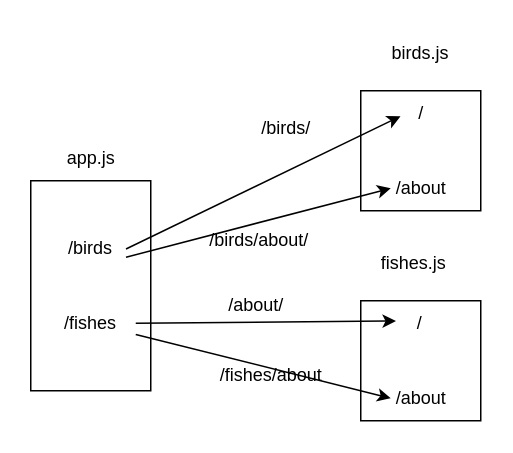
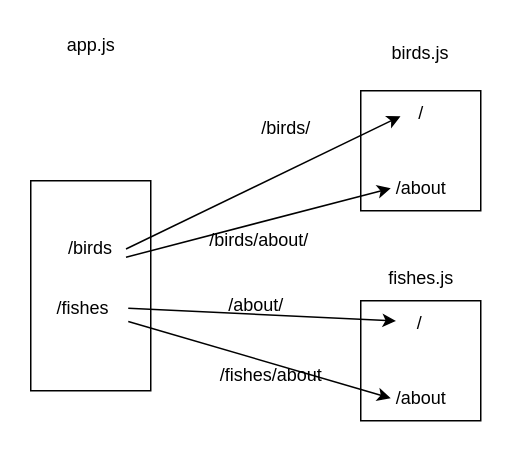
node "app.js": moved (91, 158) -> (91, 46)
node "fishes.js": moved (413, 263) -> (421, 278)
node "/fishes": moved (91, 323) -> (83, 308)
